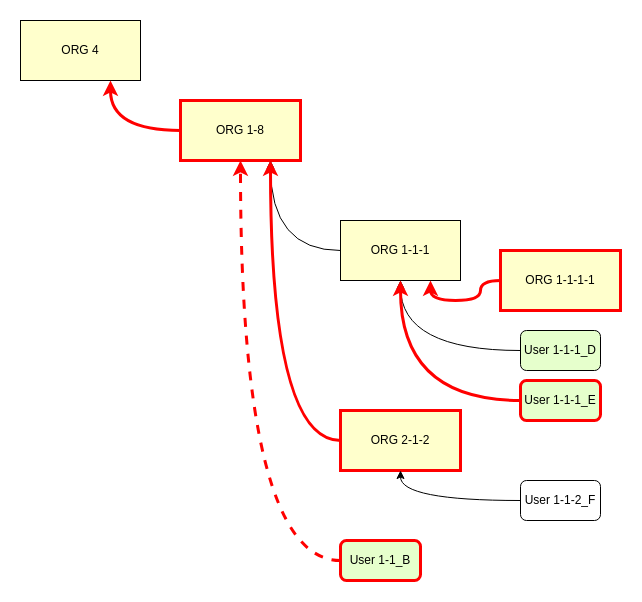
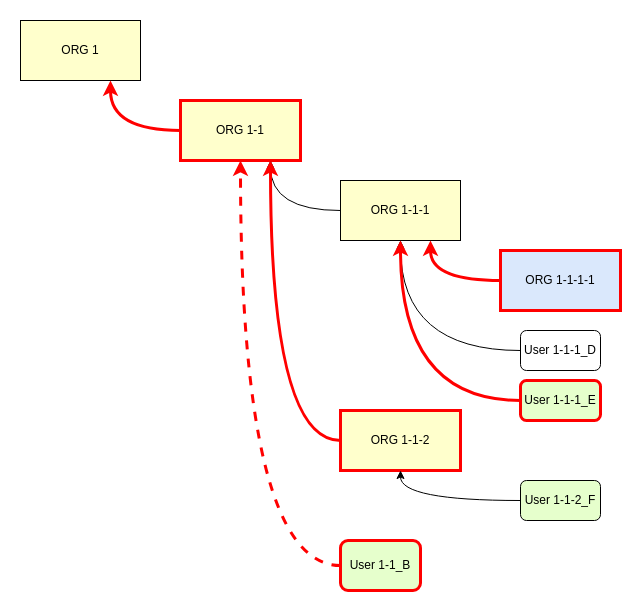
node "ORG 4": label "ORG 4" -> "ORG 1"
node "ORG 1-8": label "ORG 1-8" -> "ORG 1-1"
node "ORG 1-1-1": moved (401, 251) -> (401, 211)
node "ORG 1-1-1-1": fillcolor #ffffcc -> #dae8fc
node "User 1-1-1_D": fillcolor #e6ffcc -> #ffffff
node "ORG 2-1-2": label "ORG 2-1-2" -> "ORG 1-1-2"
node "User 1-1-2_F": fillcolor #ffffff -> #e6ffcc
node "User 1-1_B": size 80x40 -> 80x50
